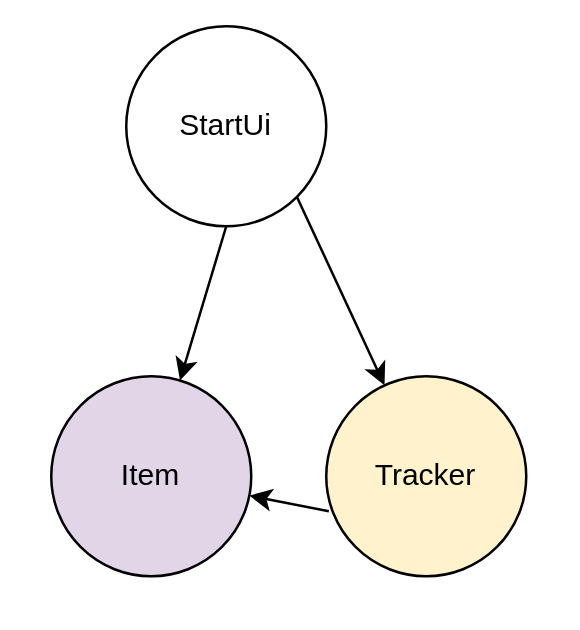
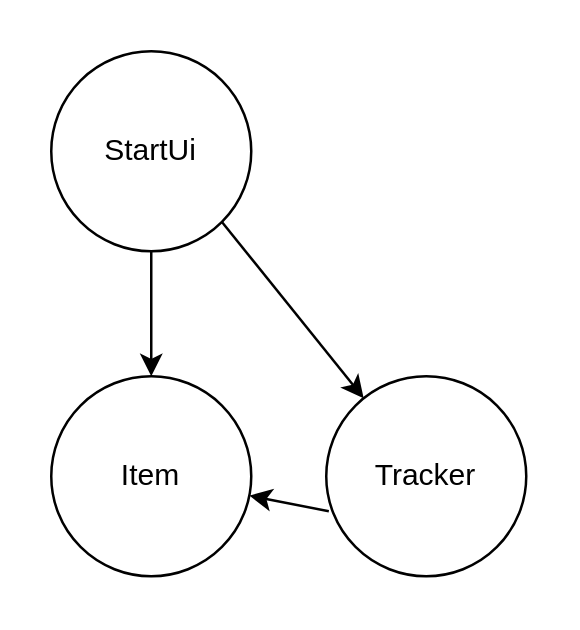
node "StartUi": moved (226, 126) -> (151, 151)
node "Item": fillcolor #e1d5e7 -> #ffffff
node "Tracker": fillcolor #fff2cc -> #ffffff
